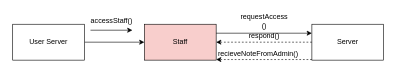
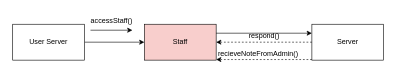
node "requestAccess ()": removed
